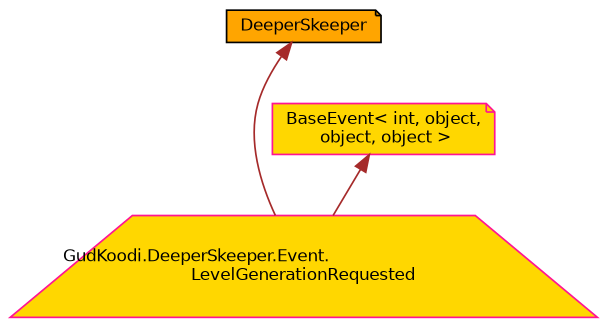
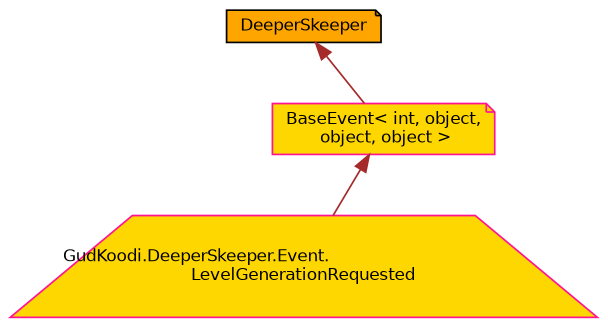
edge "GudKoodi.DeeperSkeeper.Event. LevelGenerationRequested" -> "DeeperSkeeper": now "BaseEvent< int, object, object, object >" -> "DeeperSkeeper"
